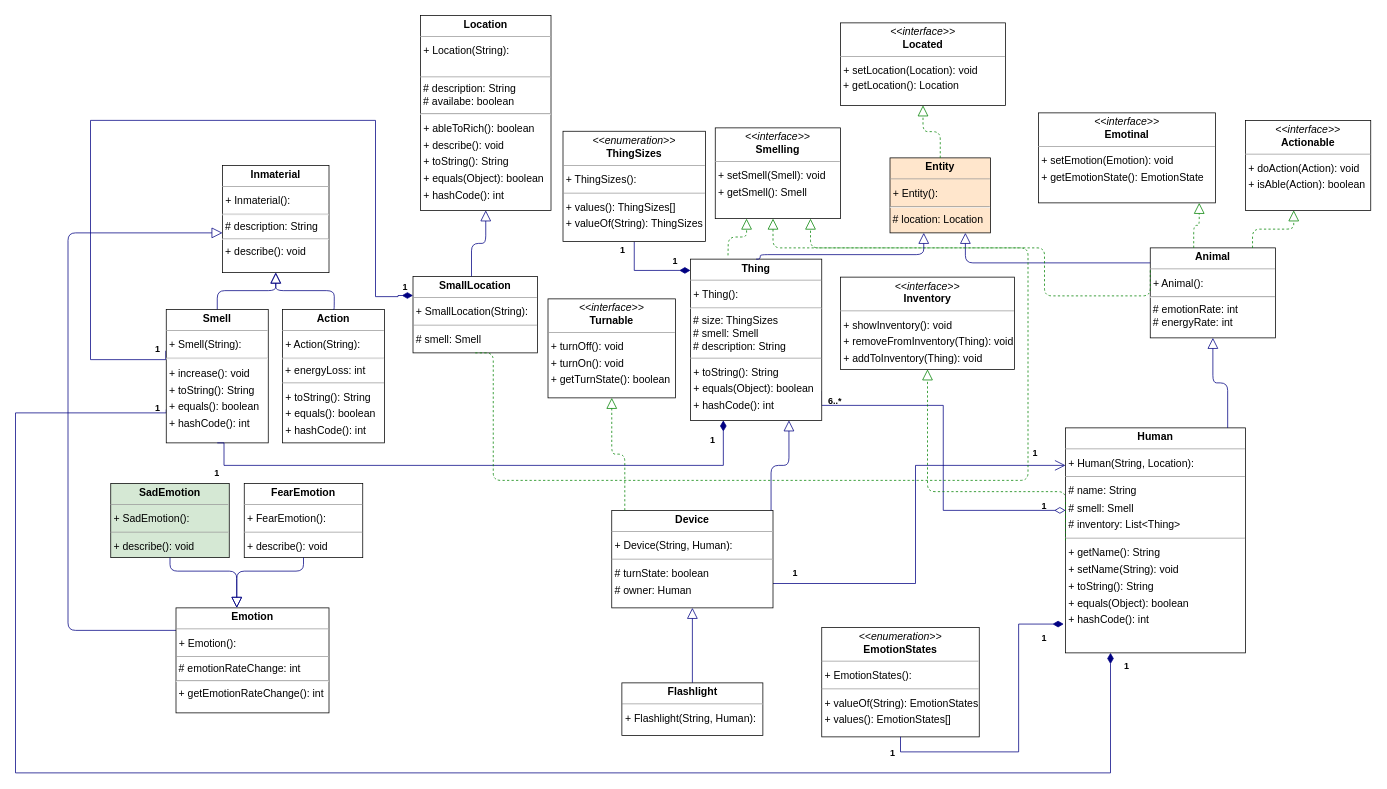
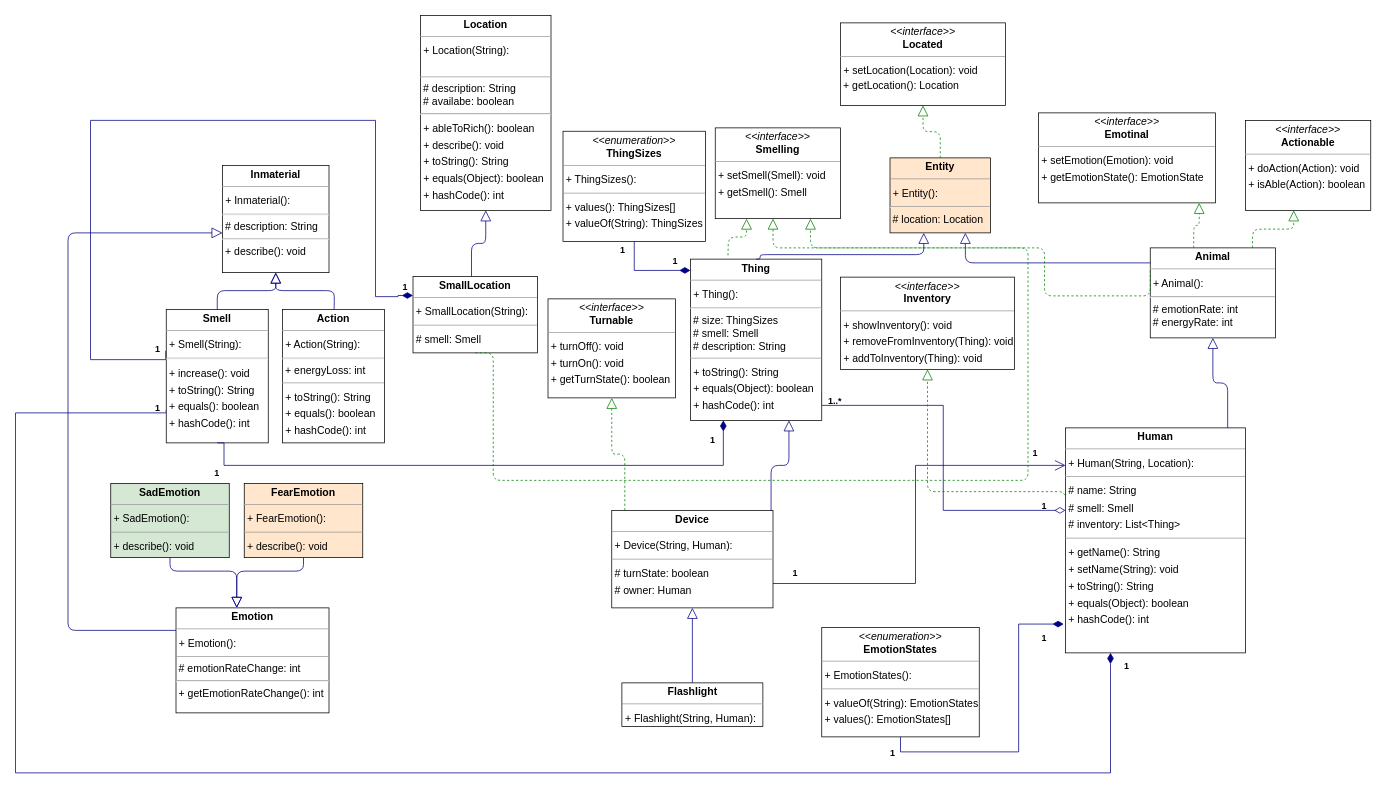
node "6..*": label "6..*" -> "1..*"
node "FearEmotion + FearEmotion(): + describe(): void": fillcolor #ffffff -> #ffe6cc
node "Flashlight + Flashlight(String, Human):": size 141x53 -> 141x44
